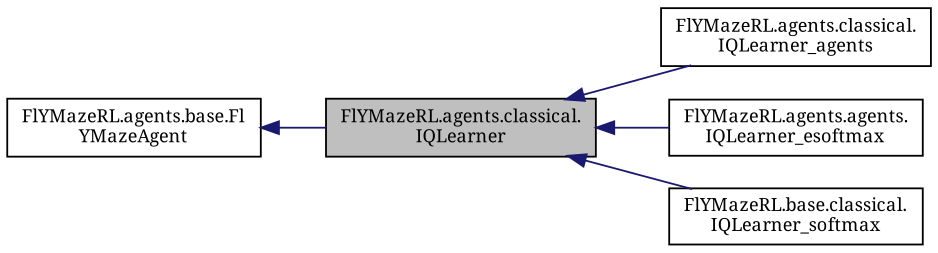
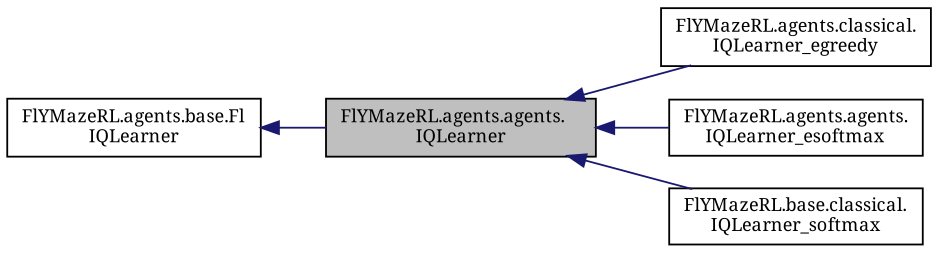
node "FlYMazeRL.agents.classical. IQLearner_agents": label "FlYMazeRL.agents.classical. IQLearner_agents" -> "FlYMazeRL.agents.classical. IQLearner_egreedy"
node "FlYMazeRL.agents.base.Fl YMazeAgent": label "FlYMazeRL.agents.base.Fl YMazeAgent" -> "FlYMazeRL.agents.base.Fl IQLearner"
node "FlYMazeRL.agents.classical. IQLearner": label "FlYMazeRL.agents.classical. IQLearner" -> "FlYMazeRL.agents.agents. IQLearner"
